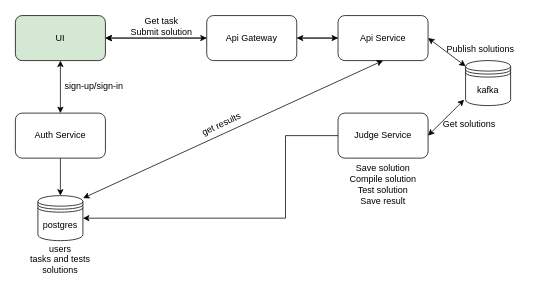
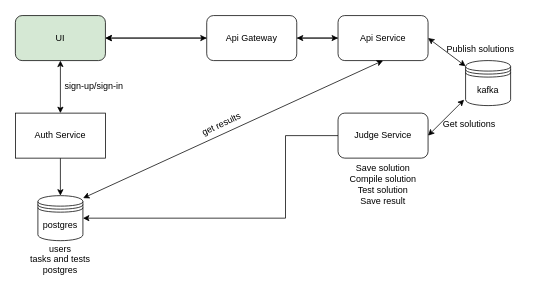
node "Get task Submit solution": removed
node "Auth Service": shape rounded rectangle -> rectangle
node "users tasks and tests solutions": label "users tasks and tests solutions" -> "users tasks and tests postgres"
